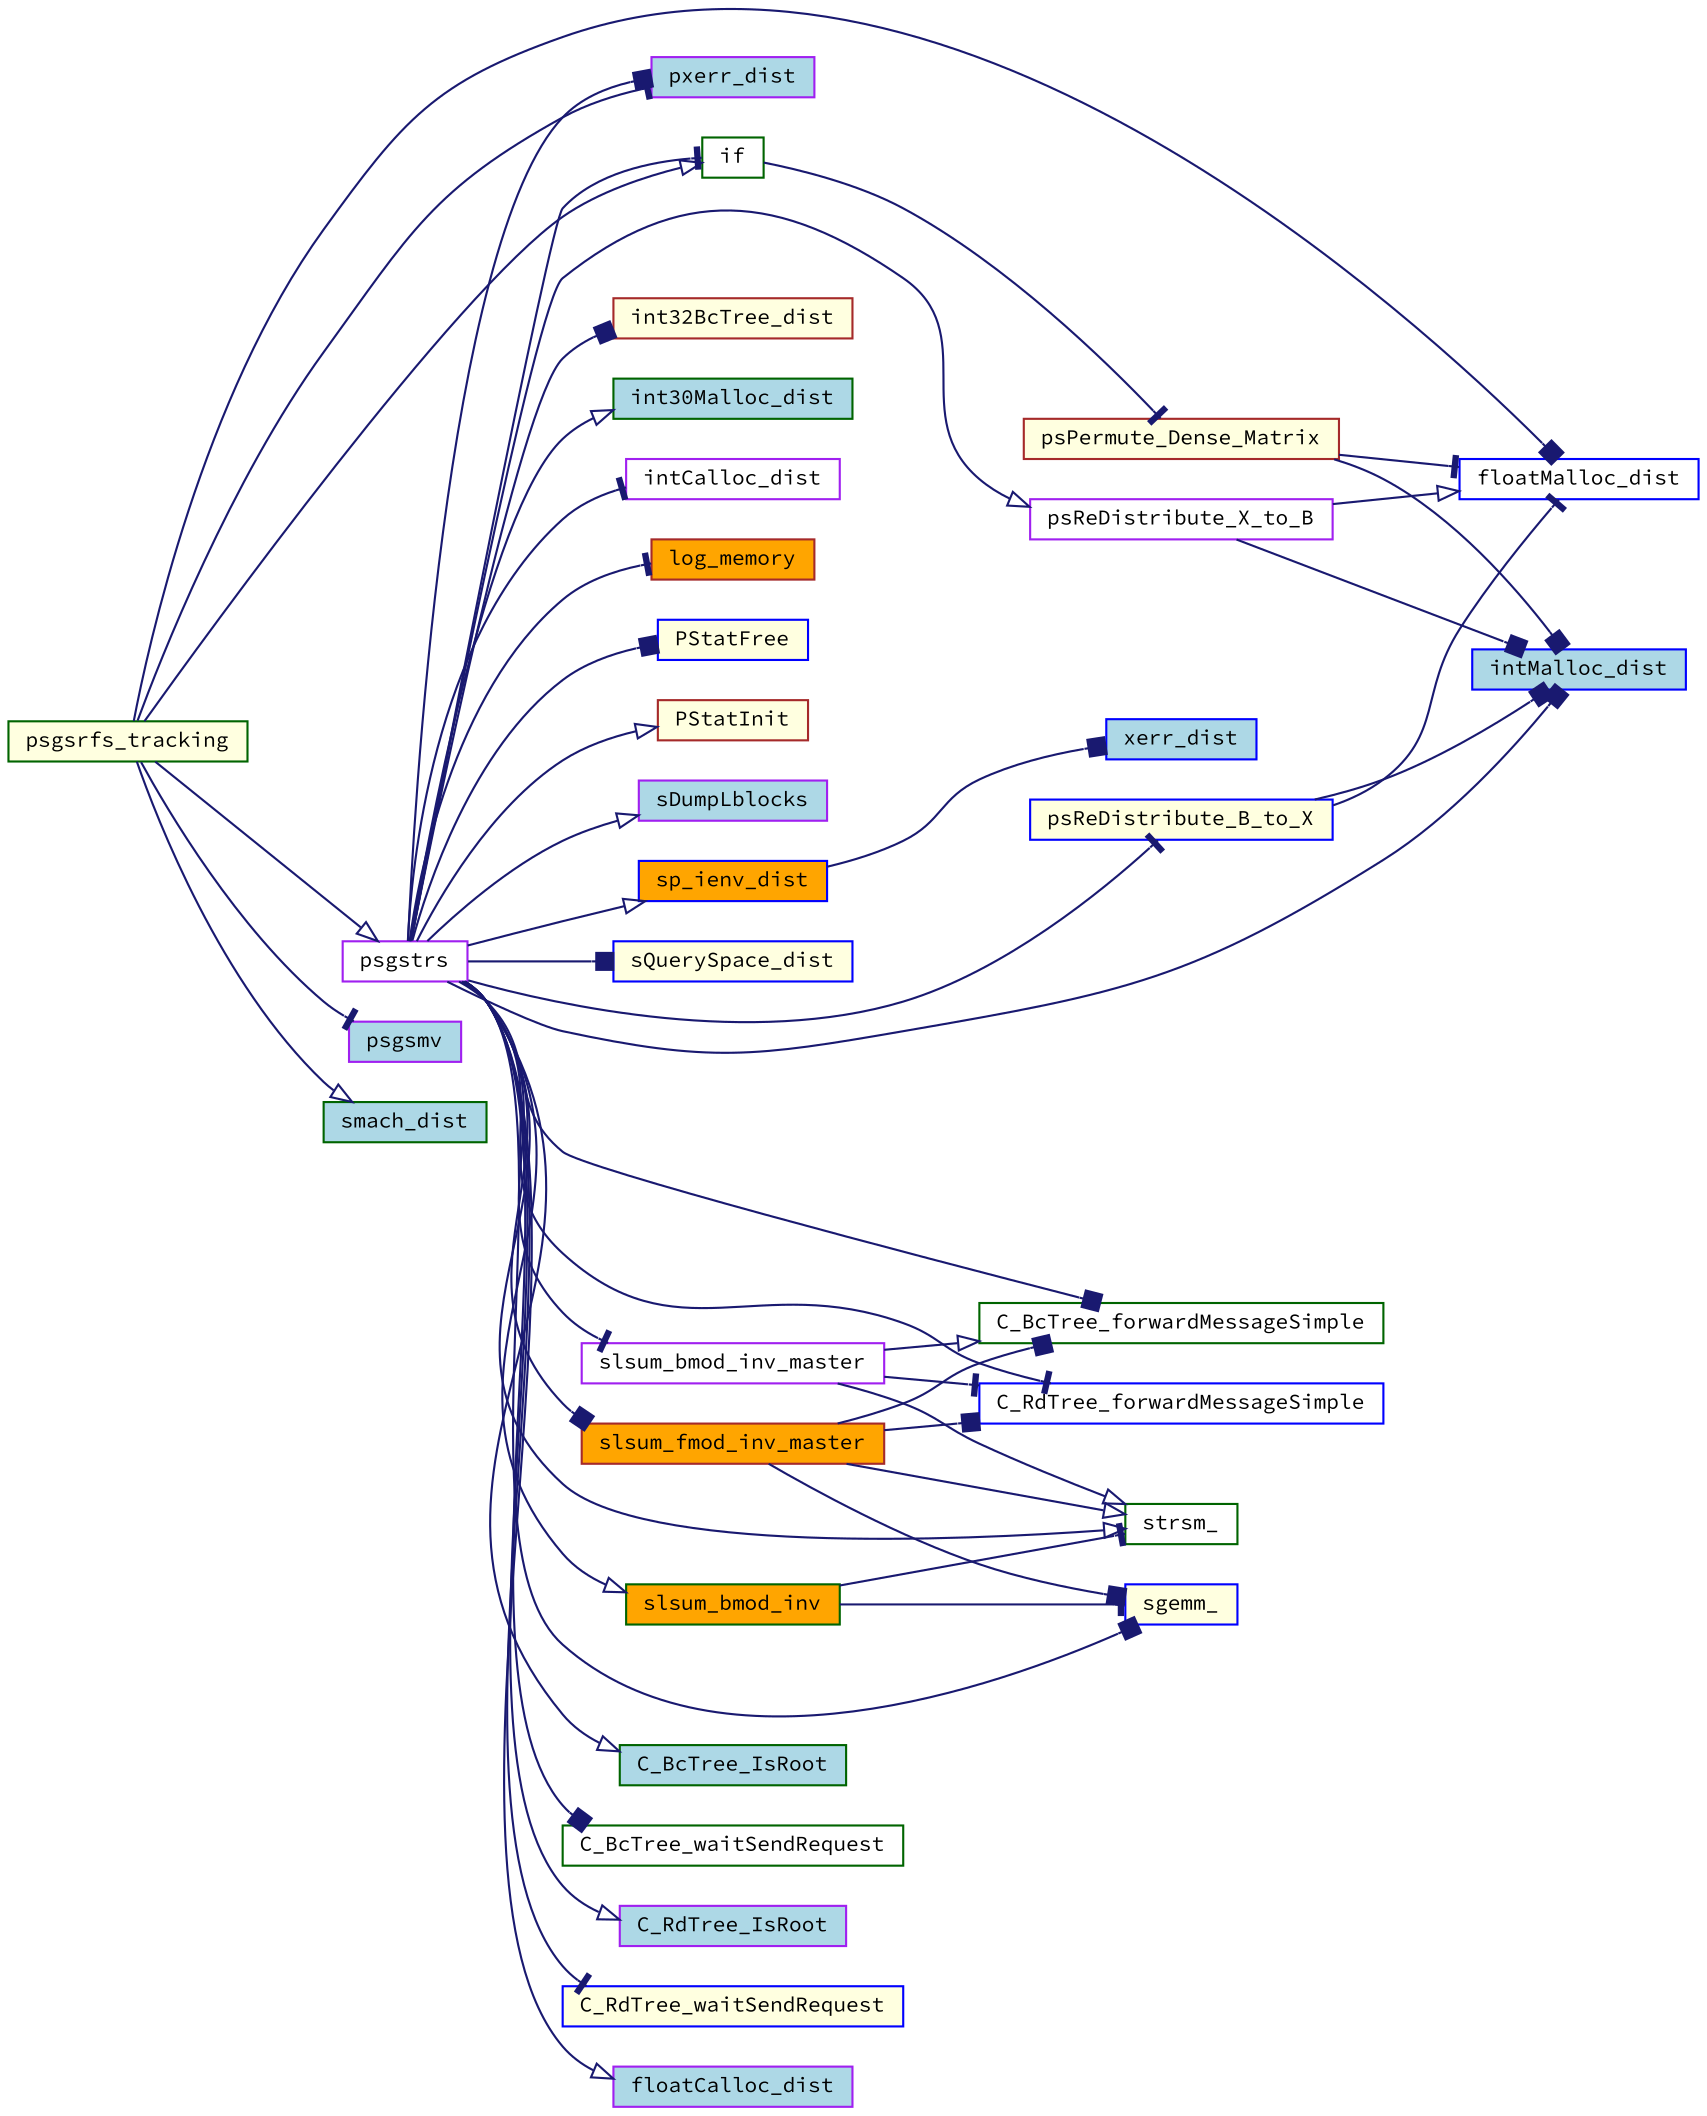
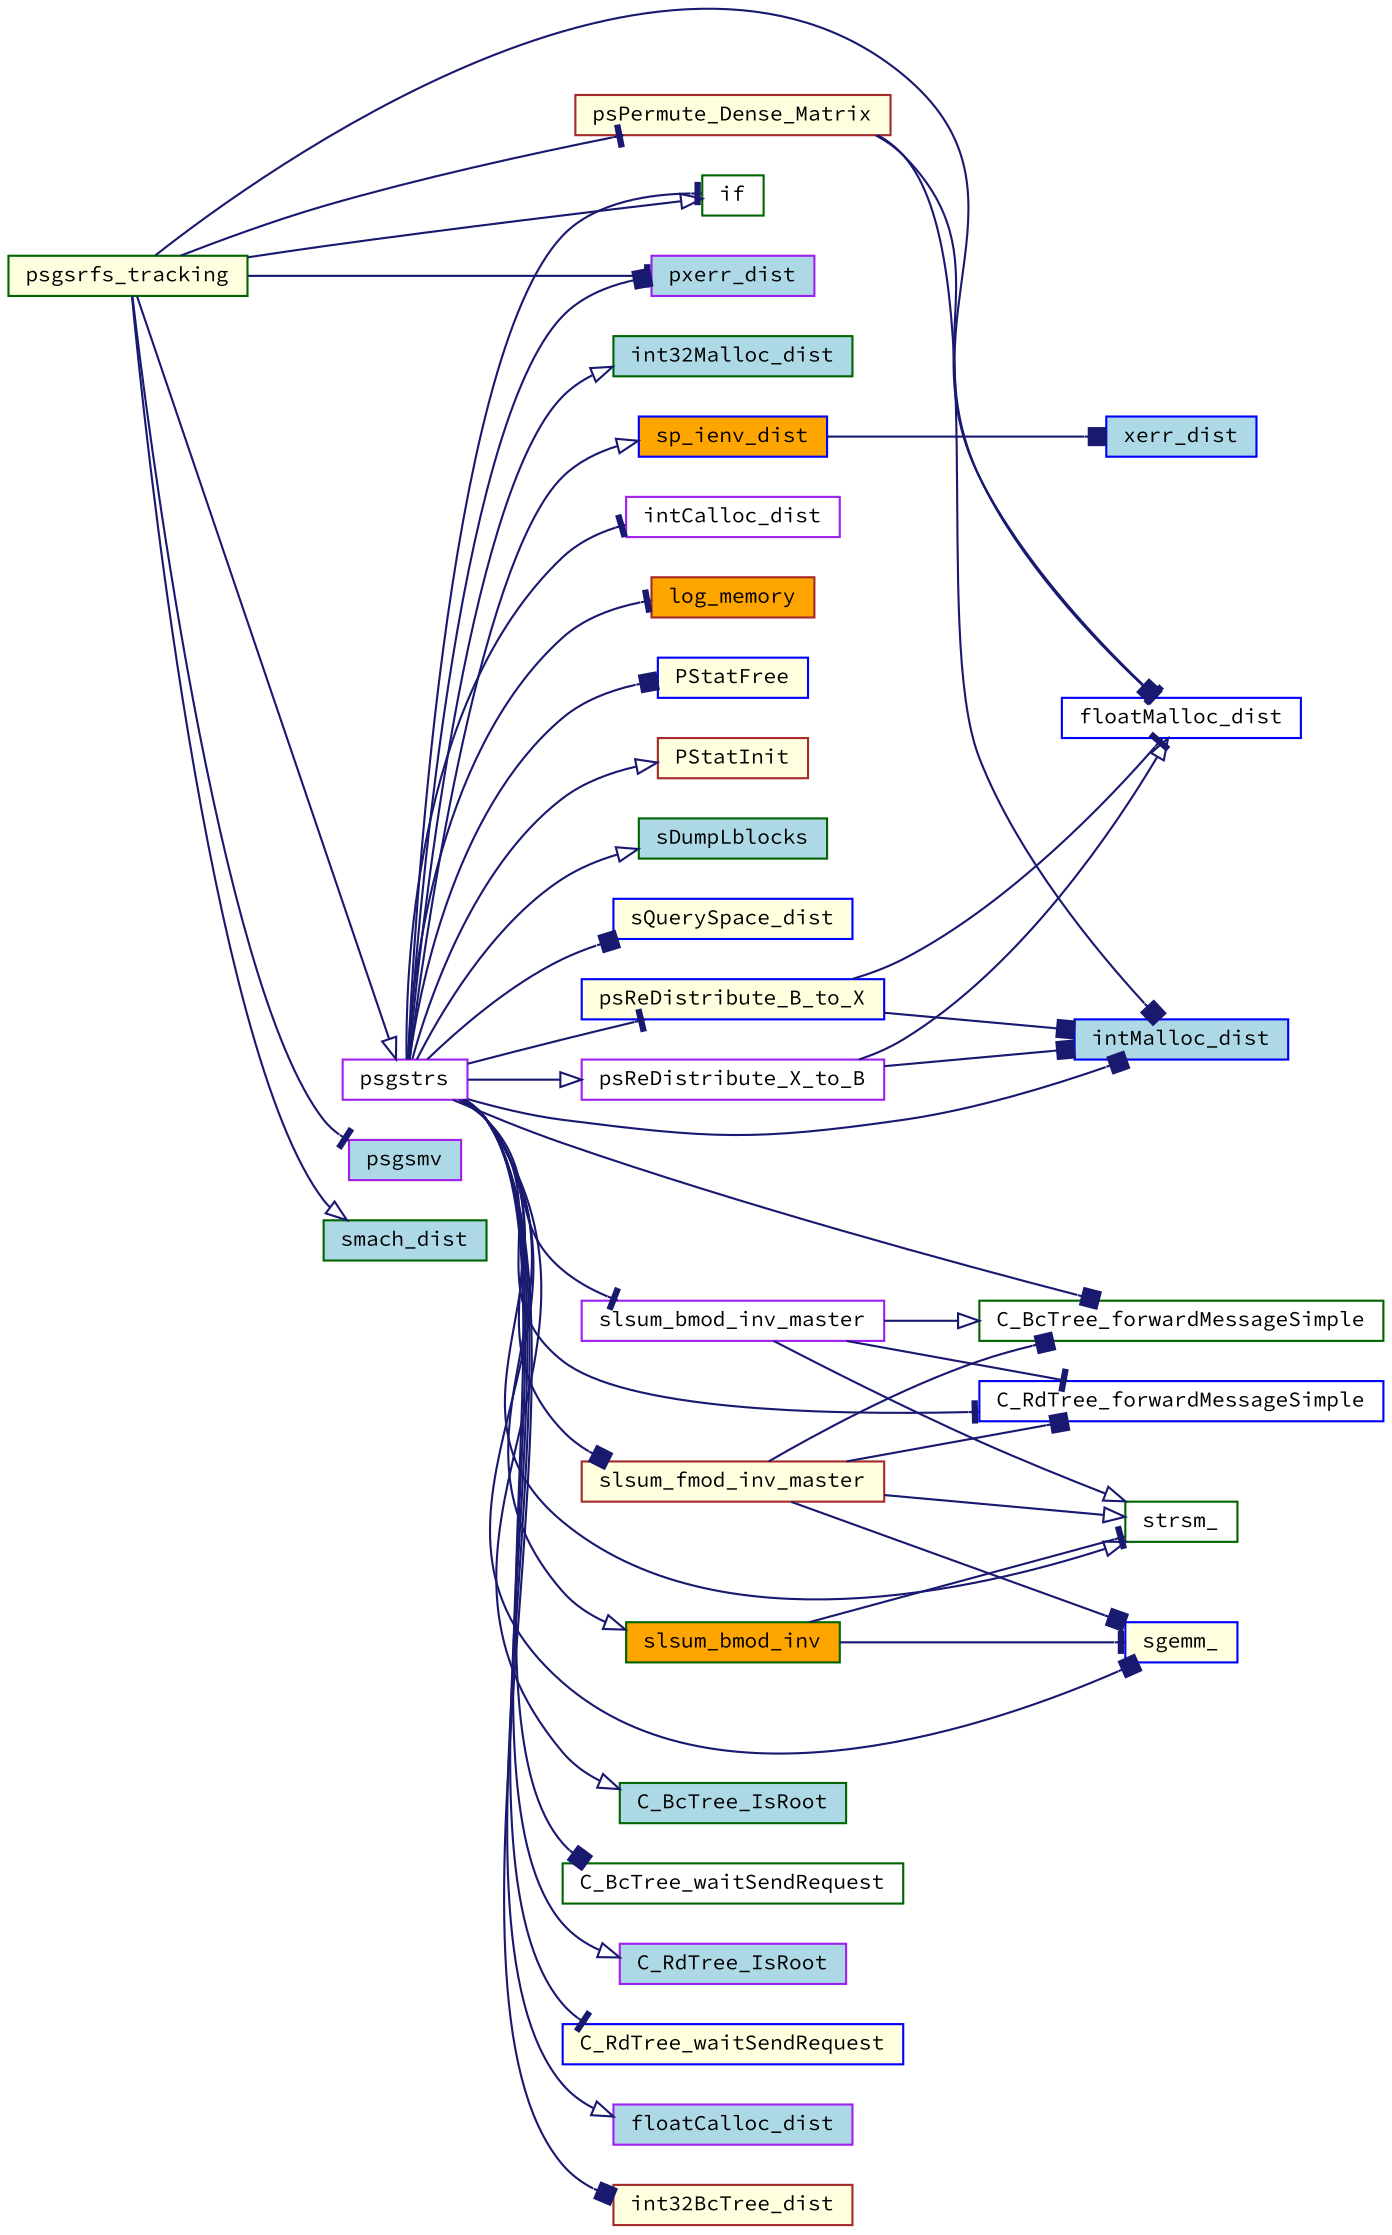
edge "if" -> "psPermute_Dense_Matrix": now "psgsrfs_tracking" -> "psPermute_Dense_Matrix"
node "int30Malloc_dist": label "int30Malloc_dist" -> "int32Malloc_dist"
node "sDumpLblocks": color purple -> darkgreen
node "slsum_fmod_inv_master": fillcolor orange -> lightyellow
